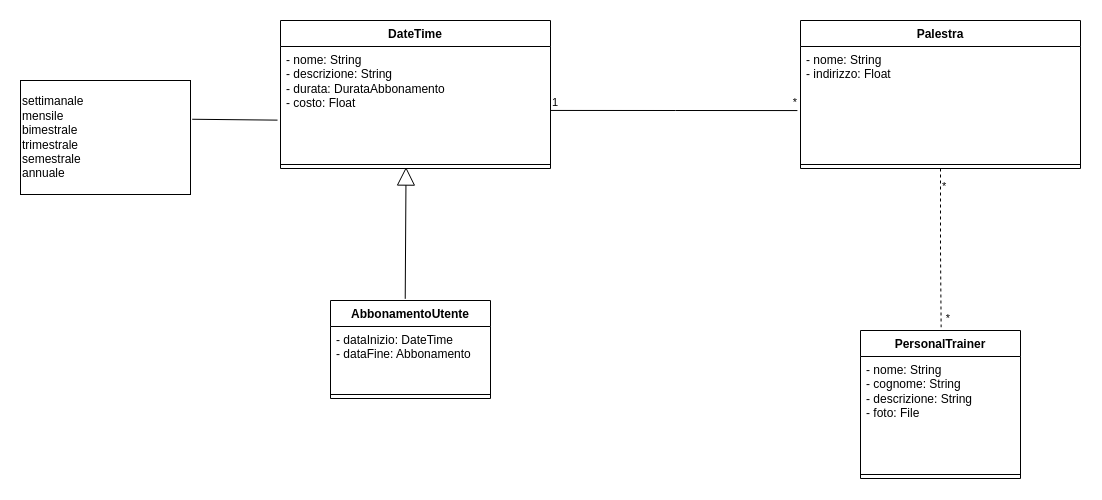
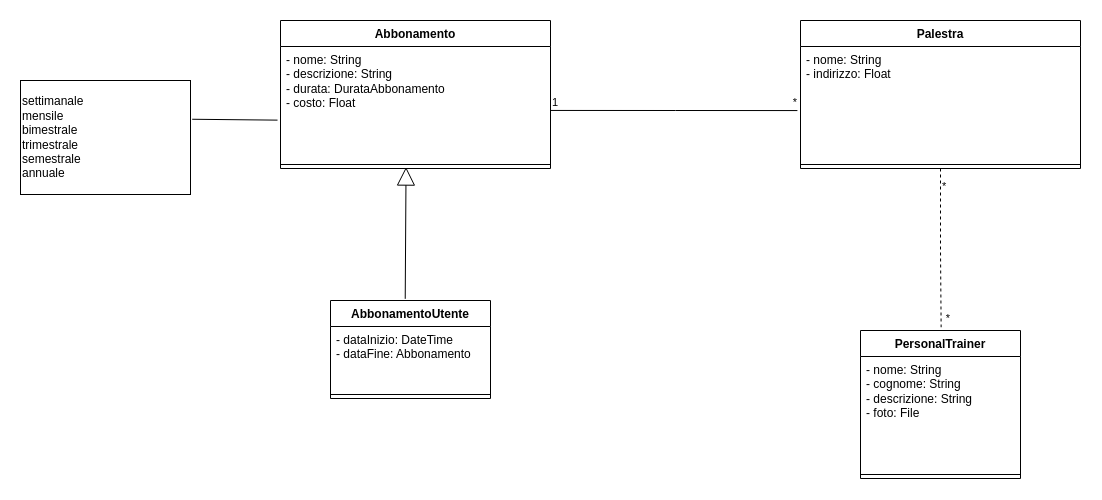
node "DateTime": label "DateTime" -> "Abbonamento"
